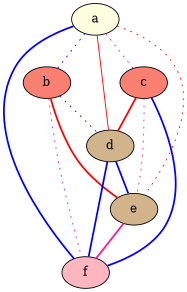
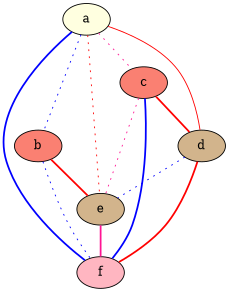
edge "b" -- "d": removed
edge "d" -- "e": style bold -> dotted
edge "b" -- "f": color deeppink -> blue
edge "d" -- "f": color blue -> red
